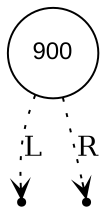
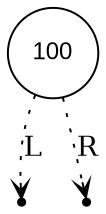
node "900": label "900" -> "100"
